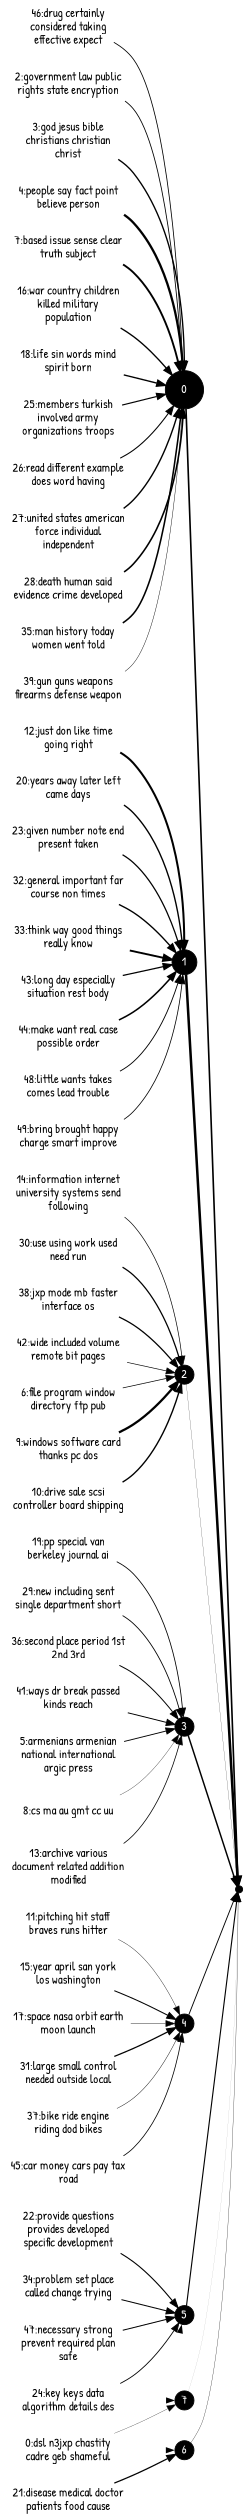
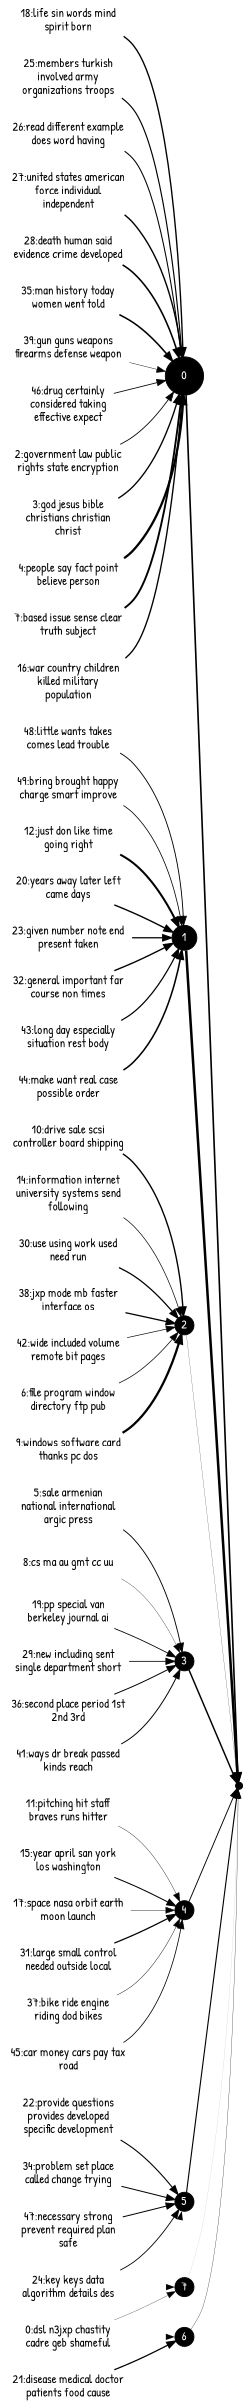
node "33:think way good things really know": removed
node "5:armenians armenian national international argic press": label "5:armenians armenian national international argic press" -> "5:sale armenian national international argic press"
node "13:archive various document related addition modified": removed
